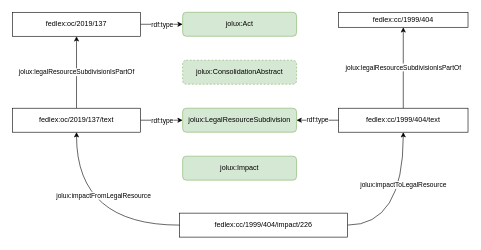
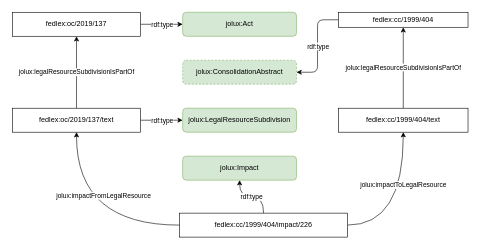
edge "fedlex:cc/1999/404" -> "jolux:ConsolidationAbstract": added, label "rdf:type"
edge "fedlex:cc/1999/404/text" -> "jolux:LegalResourceSubdivision": removed, label "rdf:type"
edge "fedlex:cc/1999/404/impact/226" -> "jolux:Impact": added, label "rdf:type"
